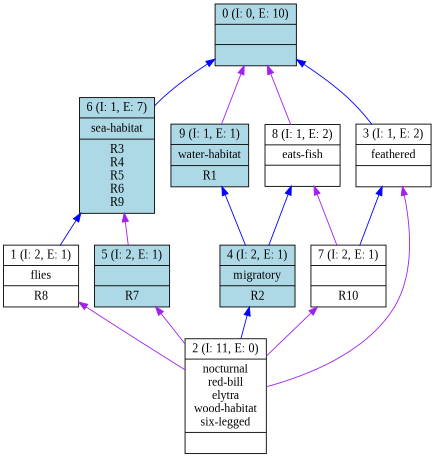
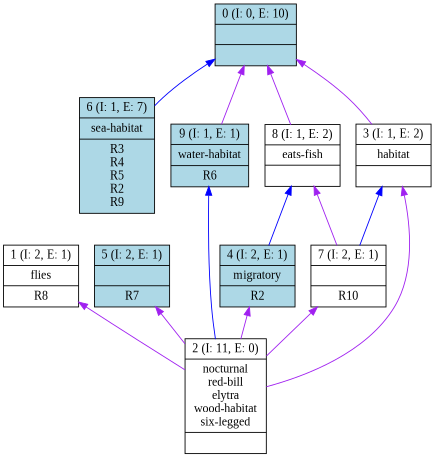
edge "3 (I: 1, E: 2)" -> "0 (I: 0, E: 10)": color blue -> purple
node "3 (I: 1, E: 2)": text "feathered" -> "habitat"
node "9 (I: 1, E: 1)": text "R1" -> "R6"
node "6 (I: 1, E: 7)": text "R6" -> "R2"
edge "4 (I: 2, E: 1)" -> "9 (I: 1, E: 1)": now "2 (I: 11, E: 0)" -> "9 (I: 1, E: 1)"
edge "1 (I: 2, E: 1)" -> "6 (I: 1, E: 7)": removed
edge "5 (I: 2, E: 1)" -> "6 (I: 1, E: 7)": removed
edge "2 (I: 11, E: 0)" -> "4 (I: 2, E: 1)": color blue -> purple
